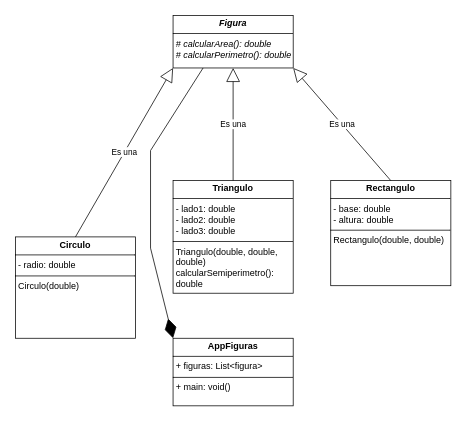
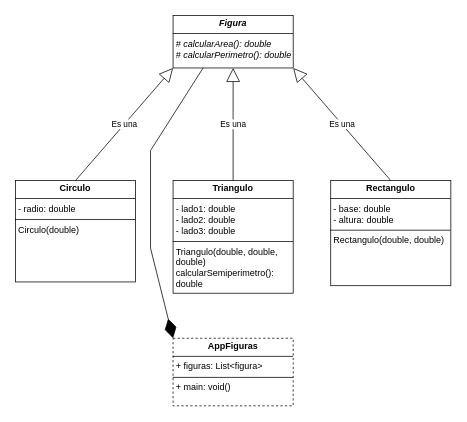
node "Circulo - radio: double Circulo(double)": moved (75, 287) -> (75, 231)
node "AppFiguras + figuras: List<figura> + main: void()": style solid -> dashed
